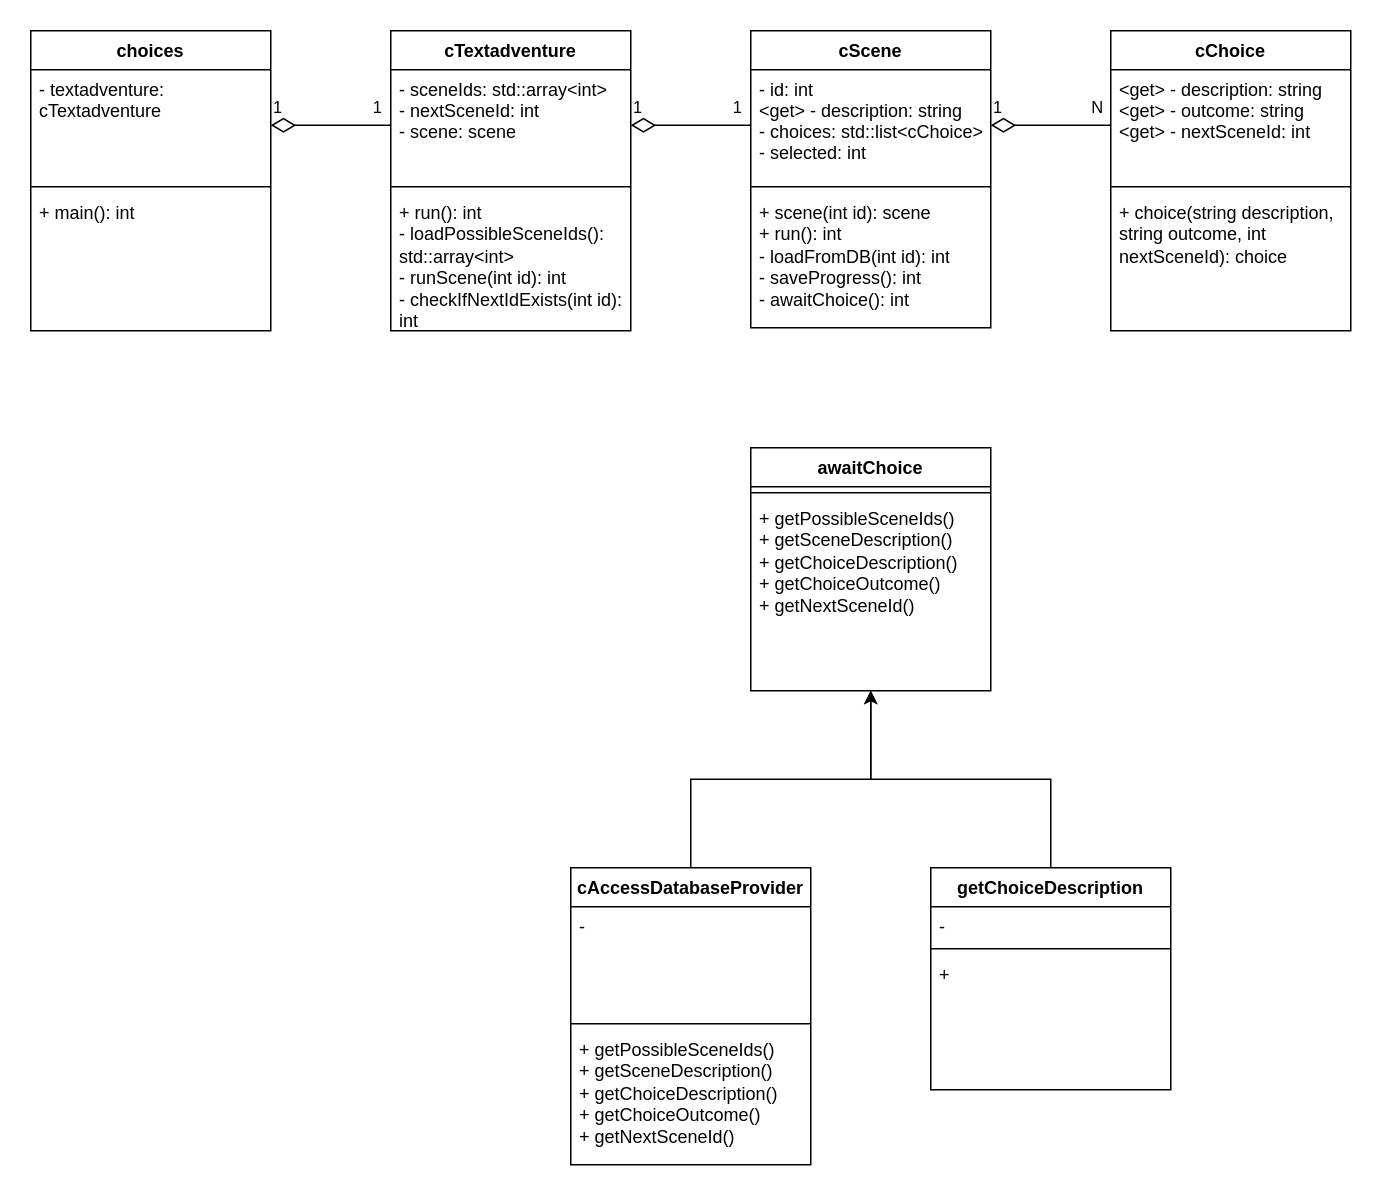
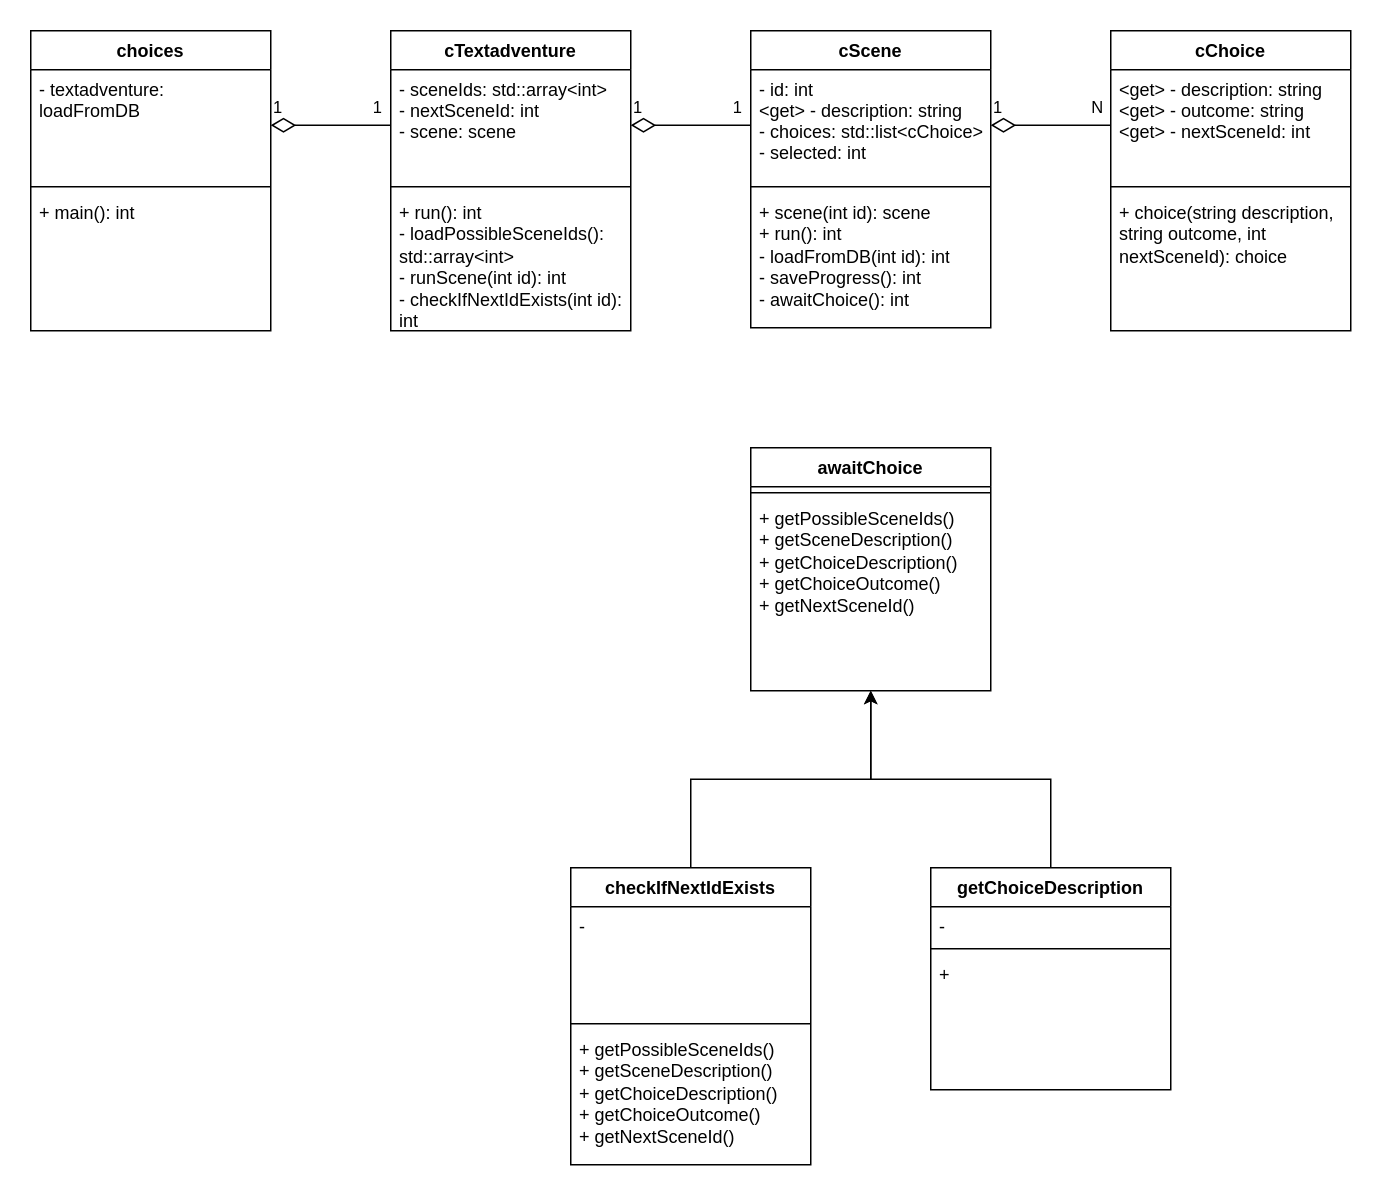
node "- textadventure: cTextadventure": label "- textadventure: cTextadventure" -> "- textadventure: loadFromDB"
node "cAccessDatabaseProvider": label "cAccessDatabaseProvider" -> "checkIfNextIdExists"
